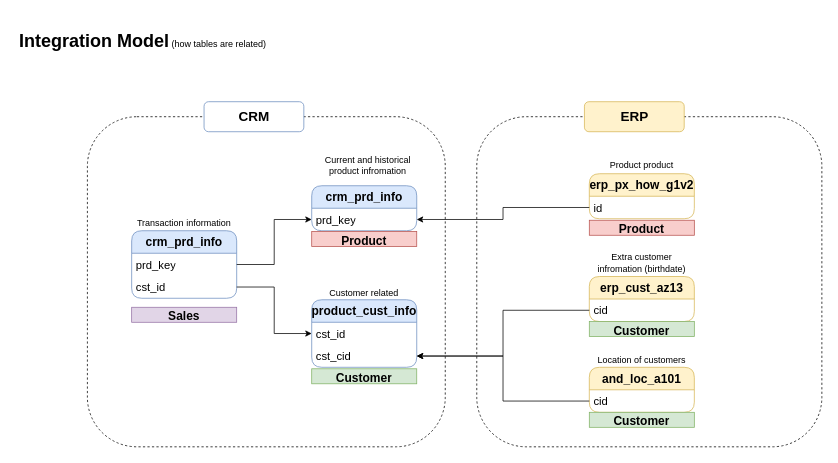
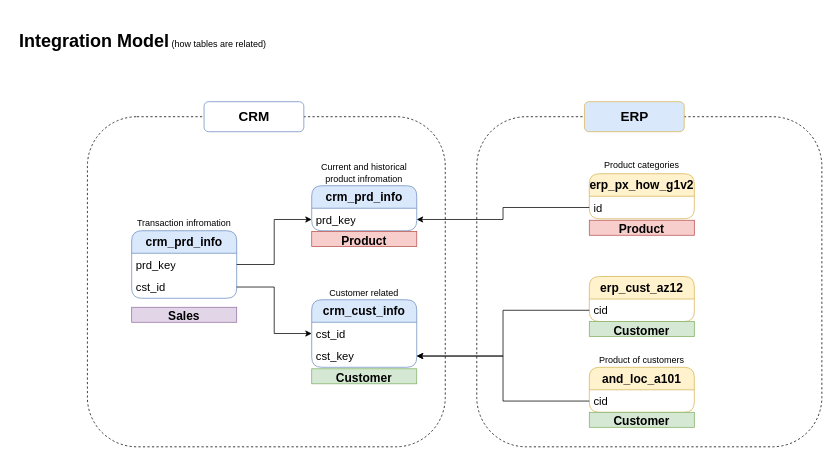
node "ERP": fillcolor #fff2cc -> #dae8fc
node "Current and historical product infromation": moved (368, 165) -> (364, 173)
node "Product product": label "Product product" -> "Product categories"
node "Transaction information": label "Transaction information" -> "Transaction infromation"
node "Extra customer infromation (birthdate)": removed
node "erp_cust_az13": label "erp_cust_az13" -> "erp_cust_az12"
node "product_cust_info": label "product_cust_info" -> "crm_cust_info"
node "cst_cid": label "cst_cid" -> "cst_key"
node "Location of customers": label "Location of customers" -> "Product of customers"
